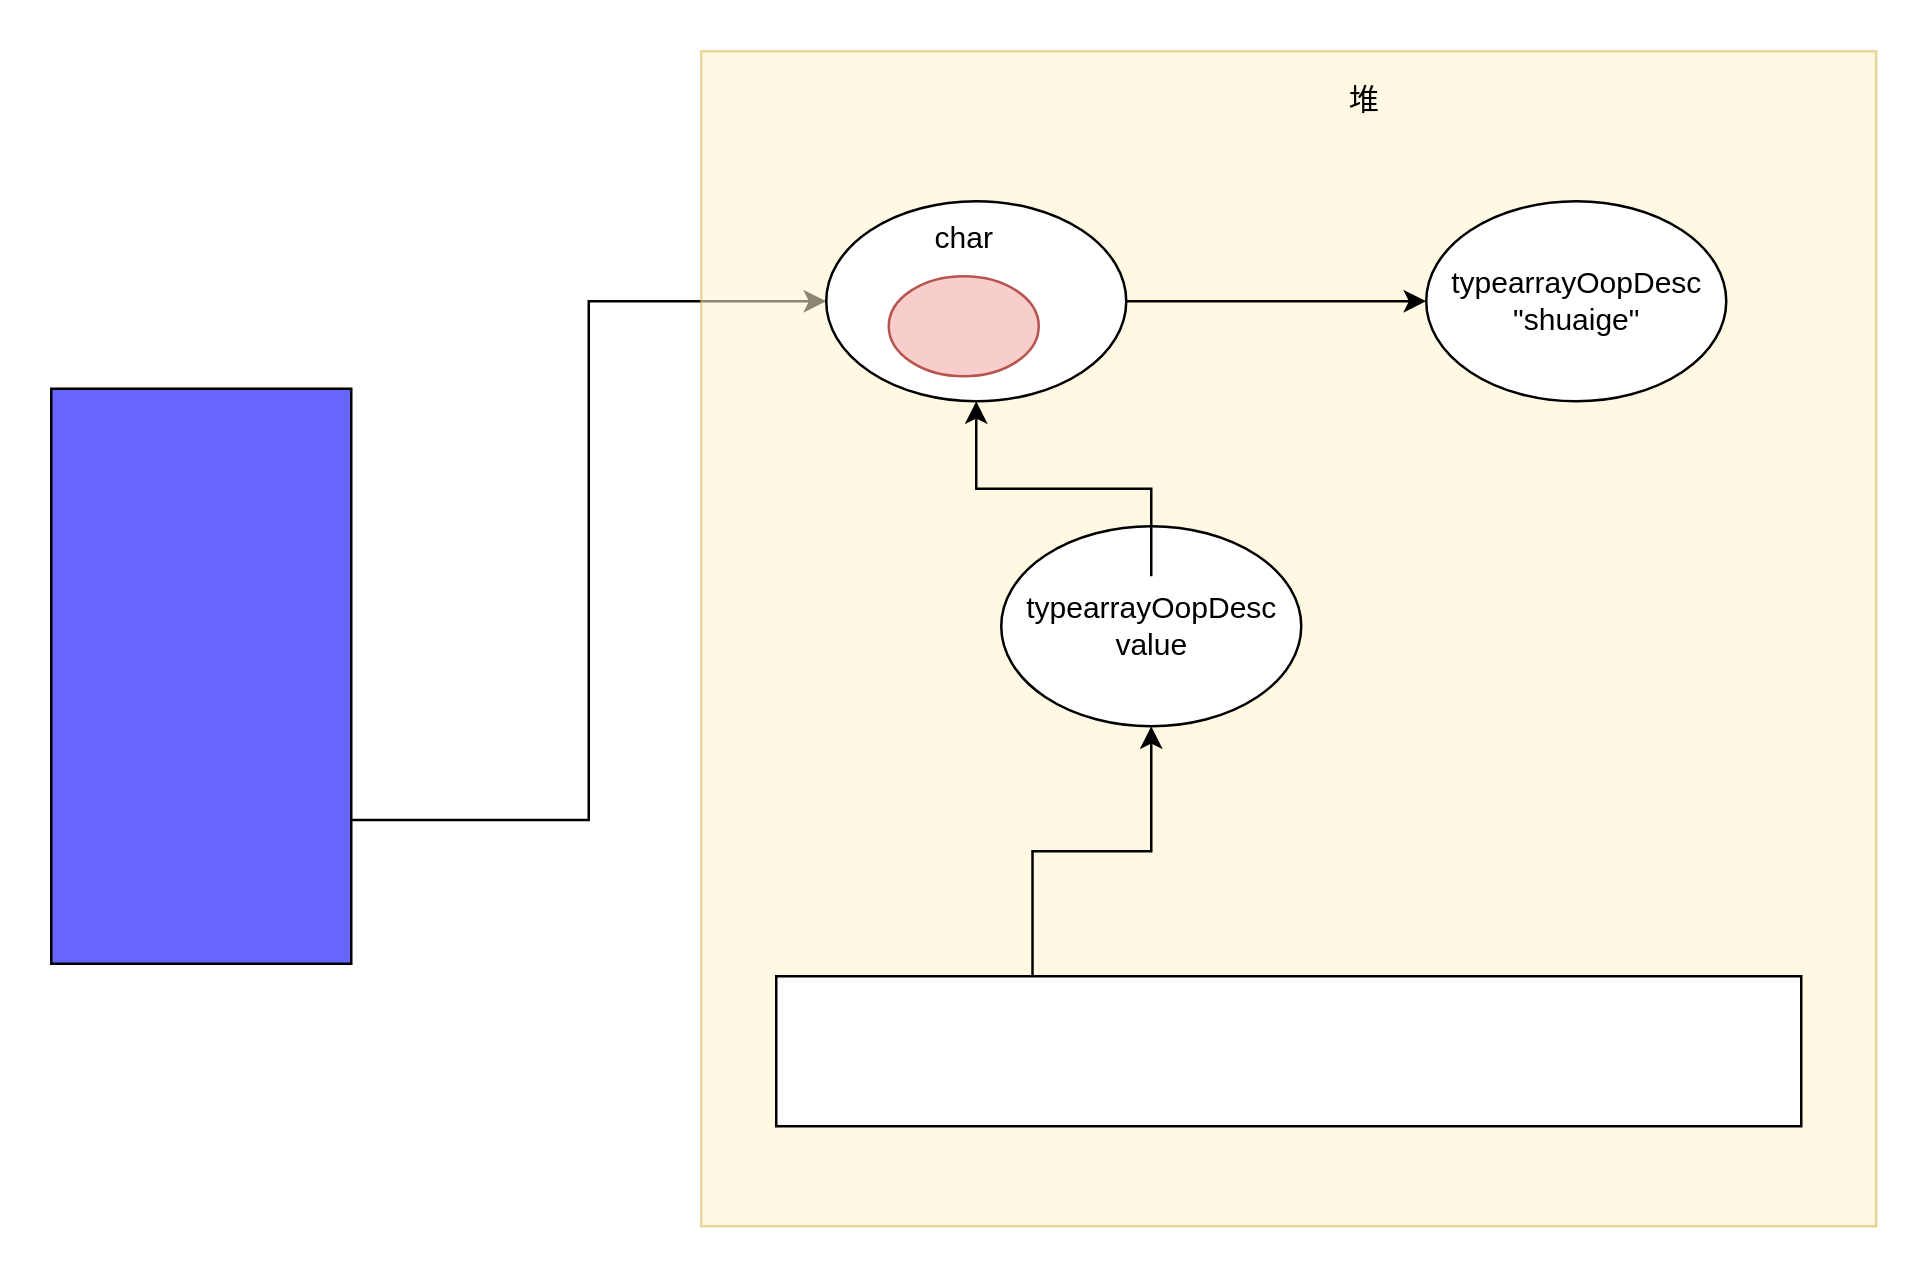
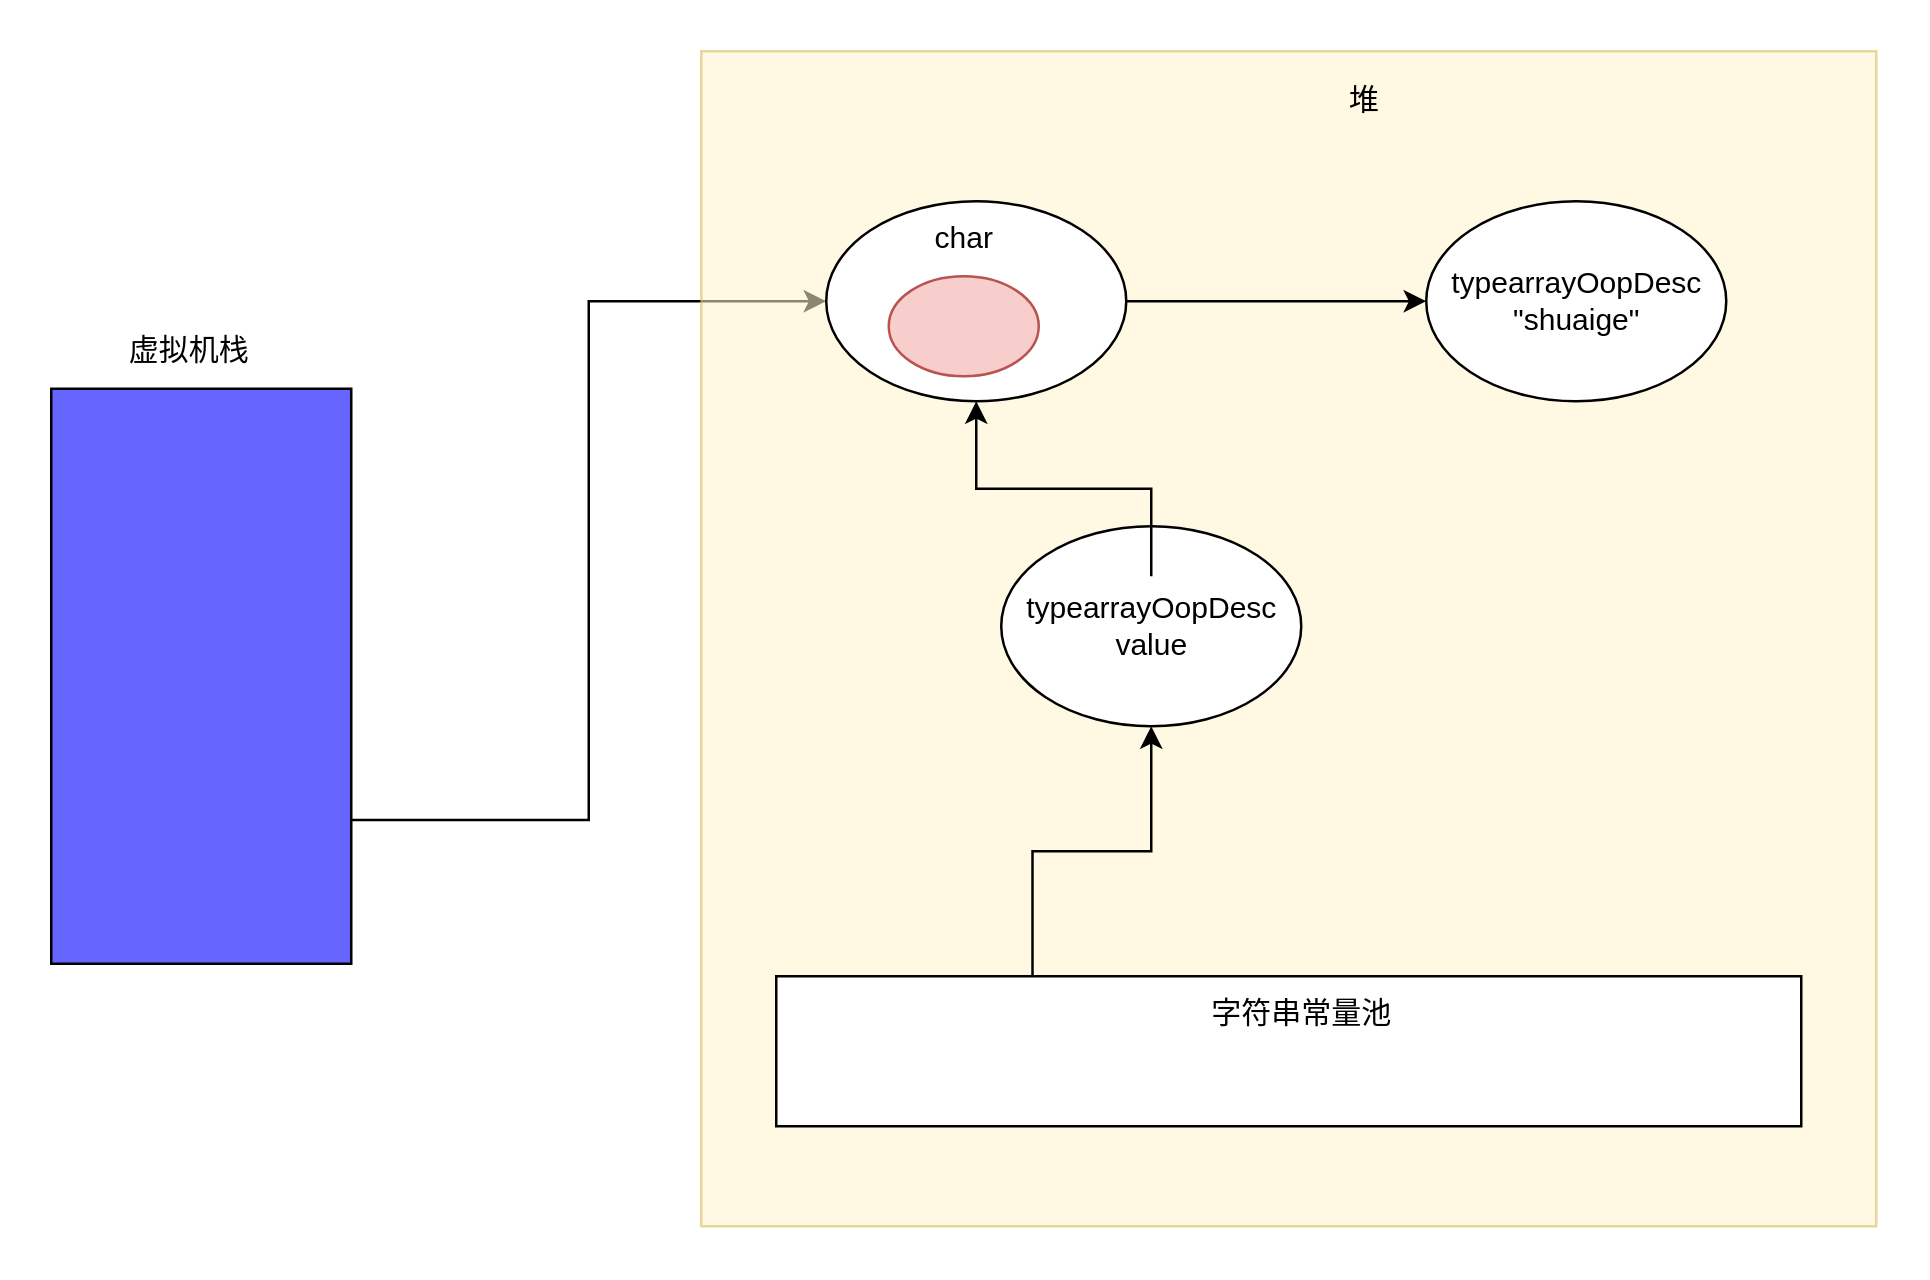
node "虚拟机栈": added
node "字符串常量池": added
